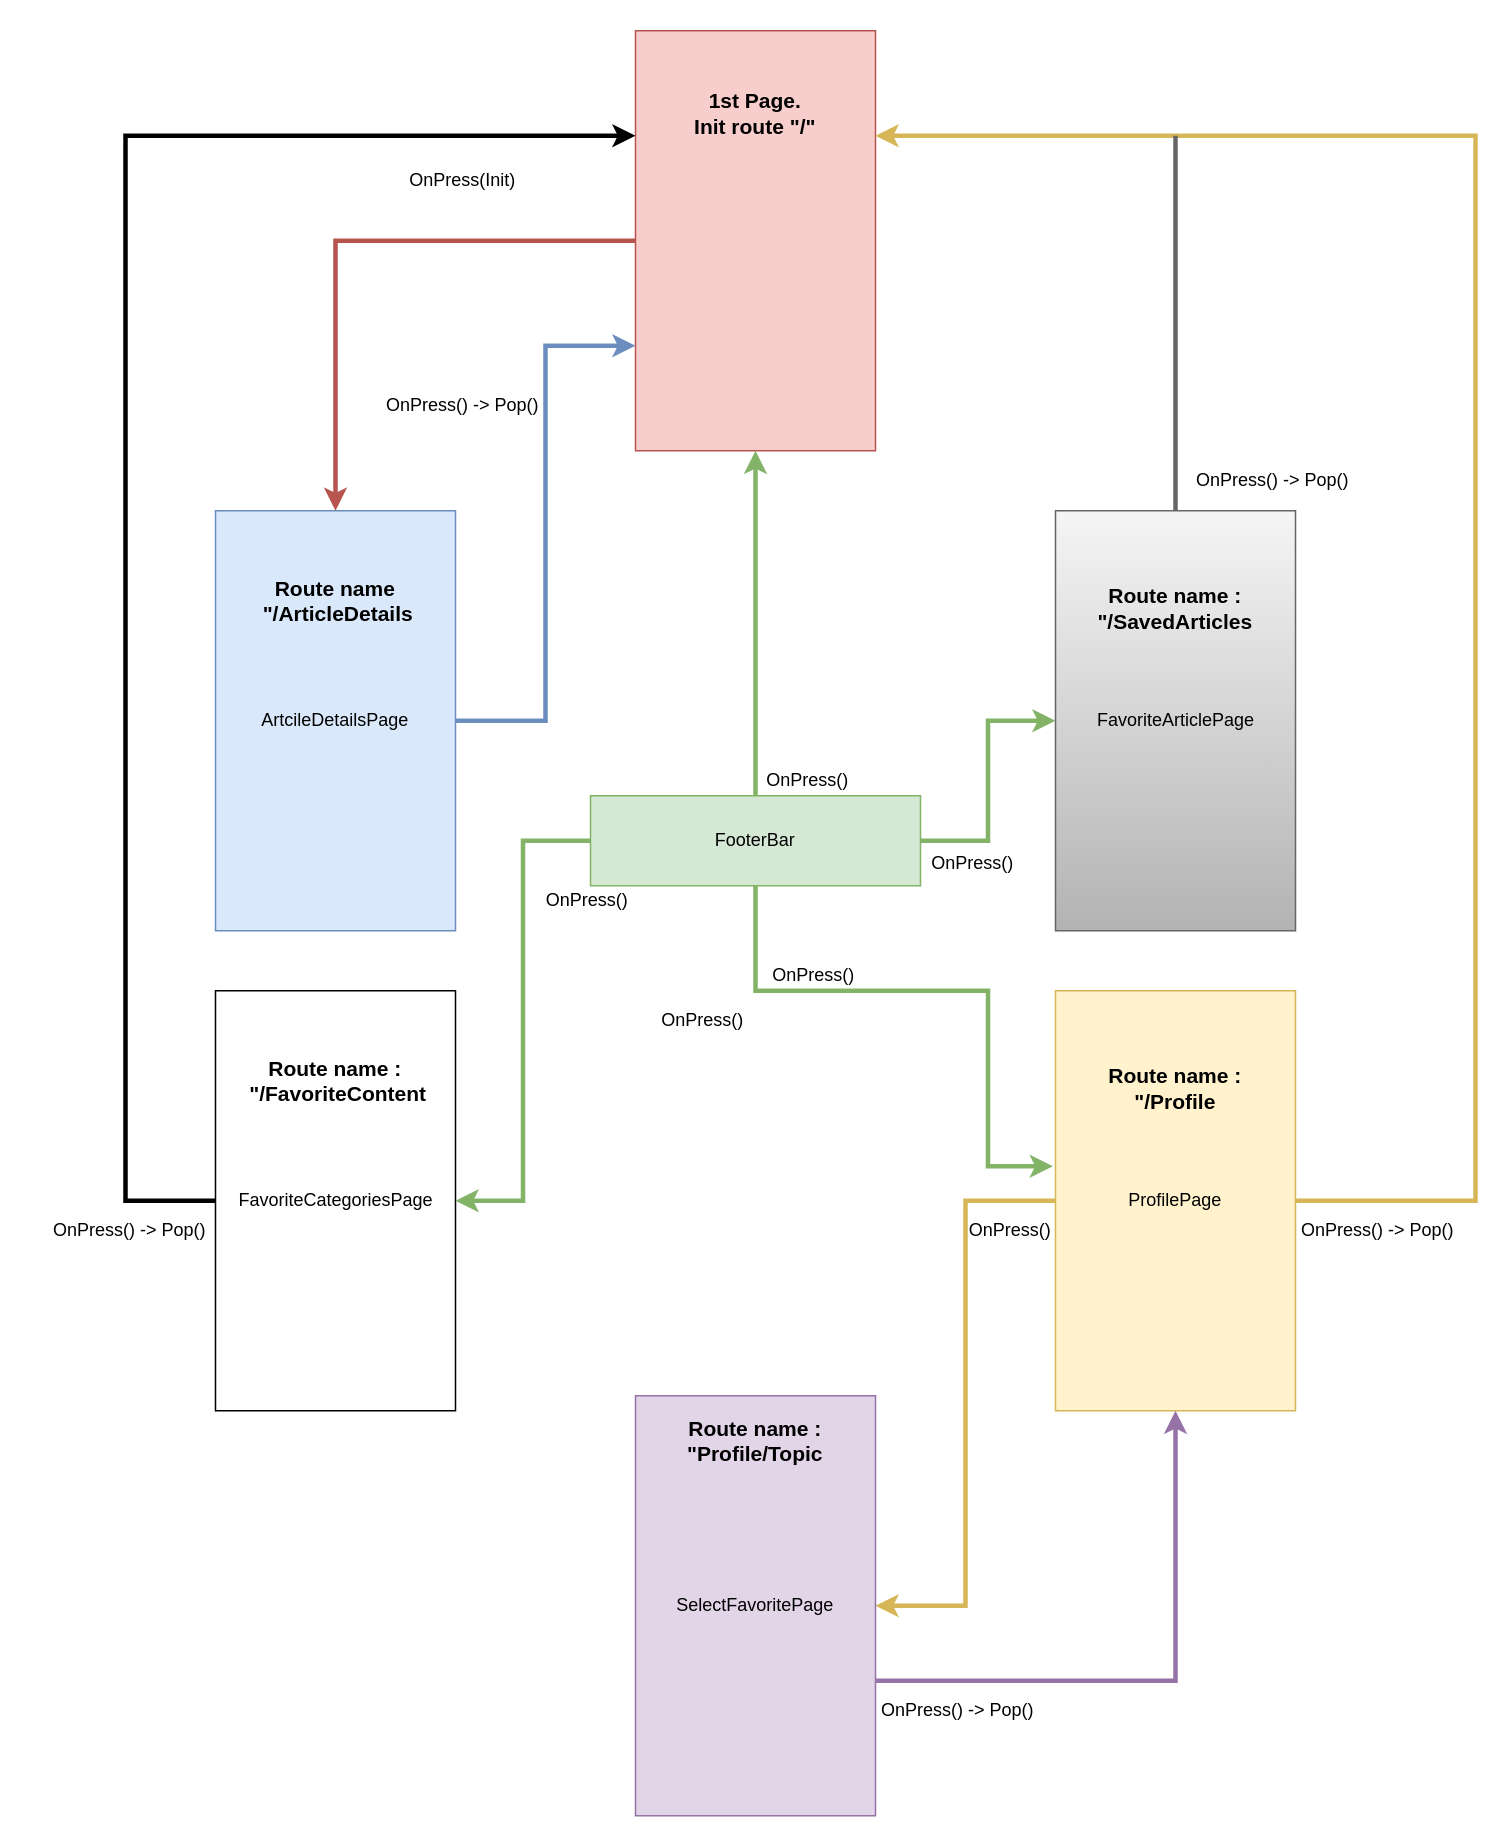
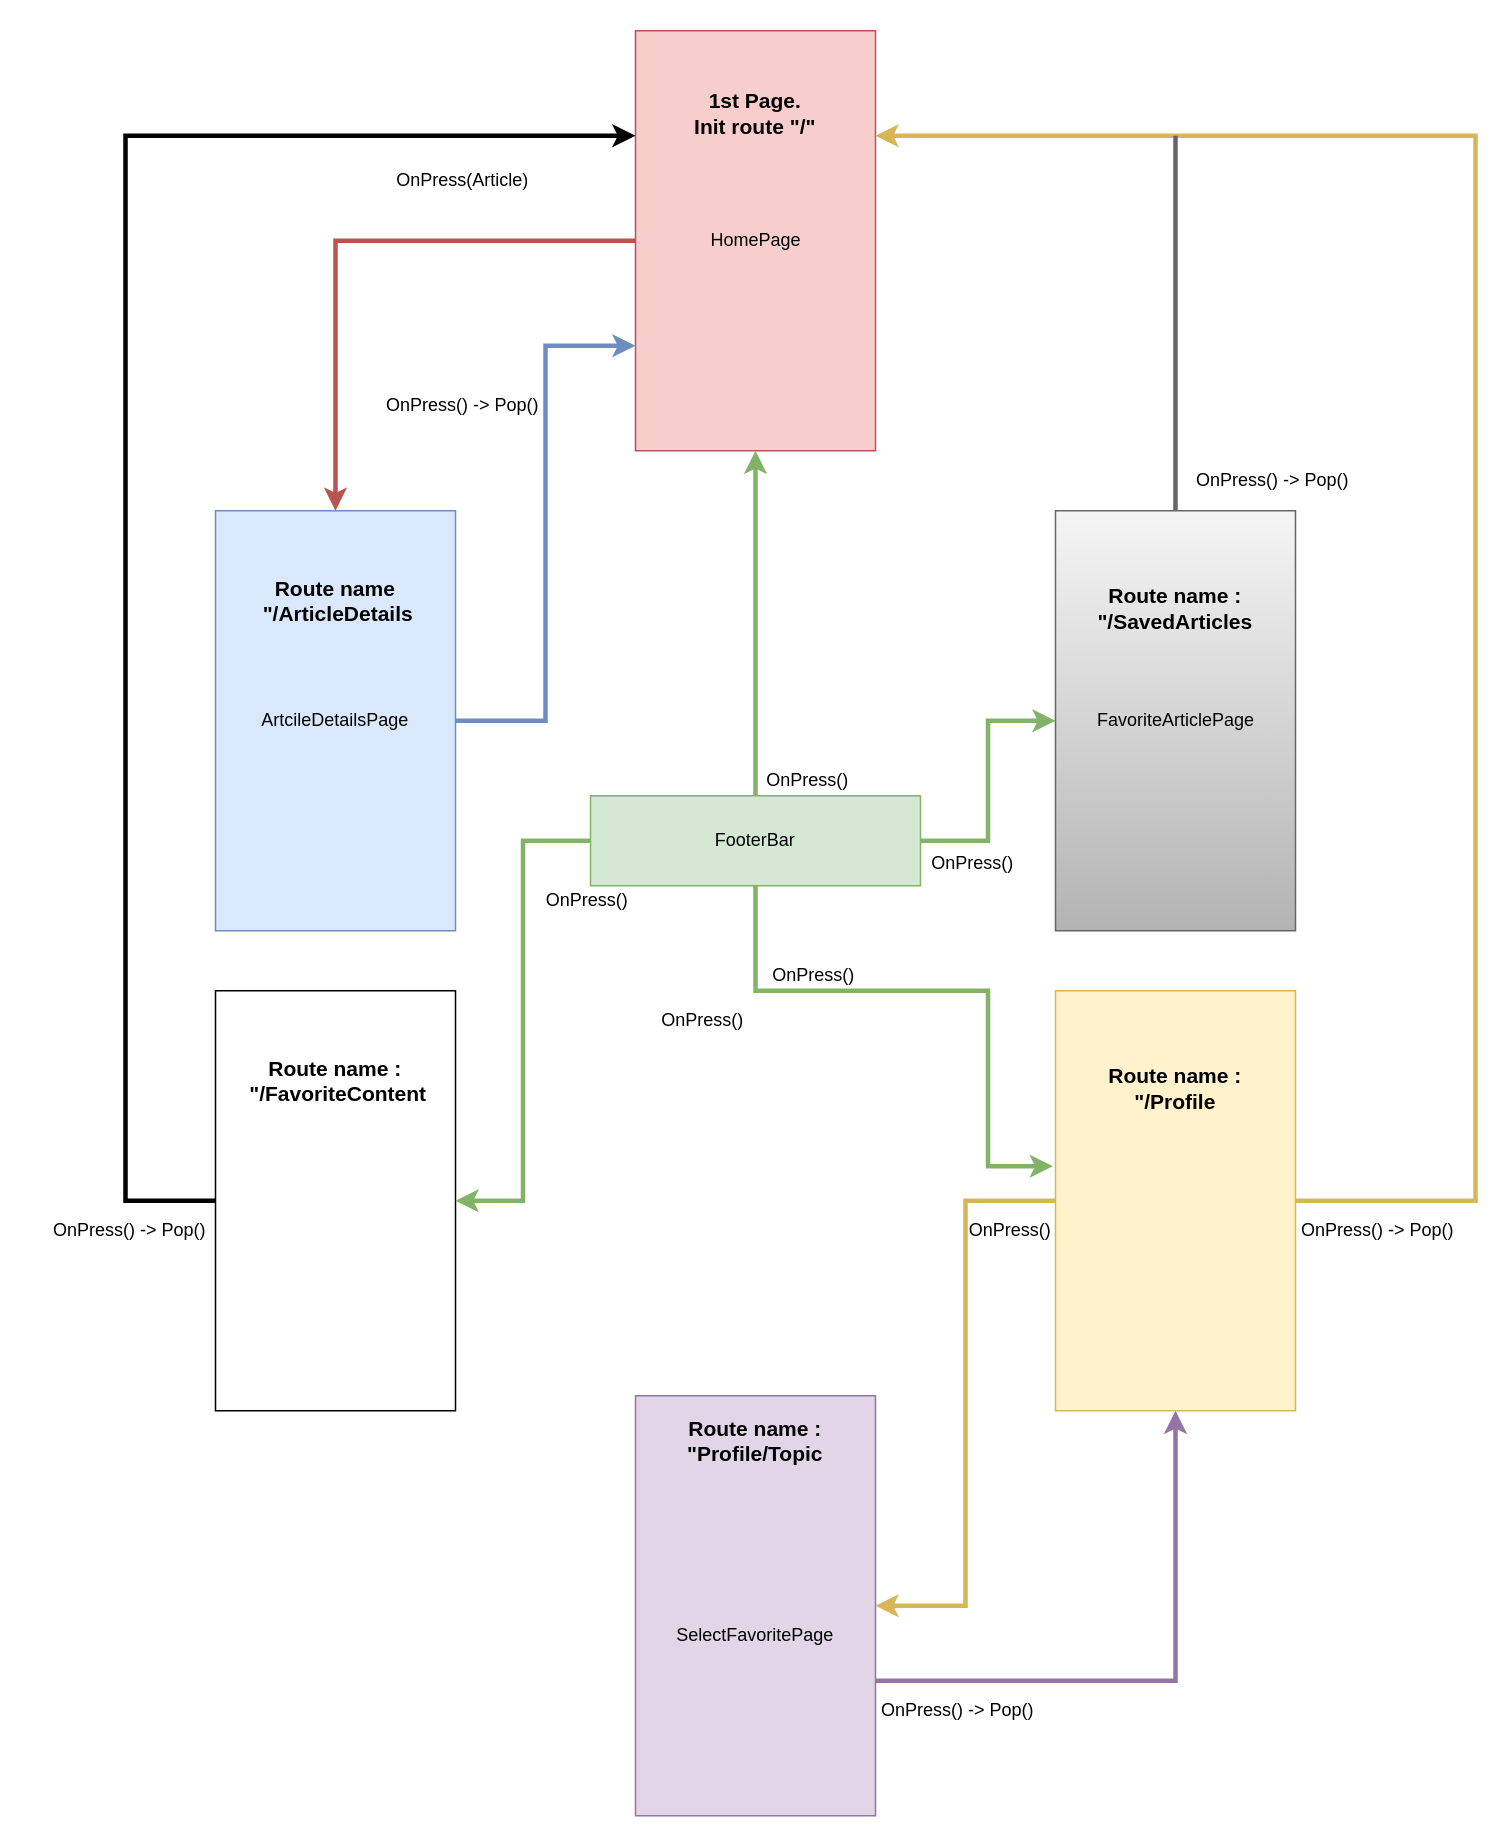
node "OnPress(Init)": label "OnPress(Init)" -> "OnPress(Article)"
node "HomePage": added
node "FavoriteCategoriesPage": removed
node "ProfilePage": removed
node "SelectFavoritePage": moved (755, 1606) -> (755, 1636)
